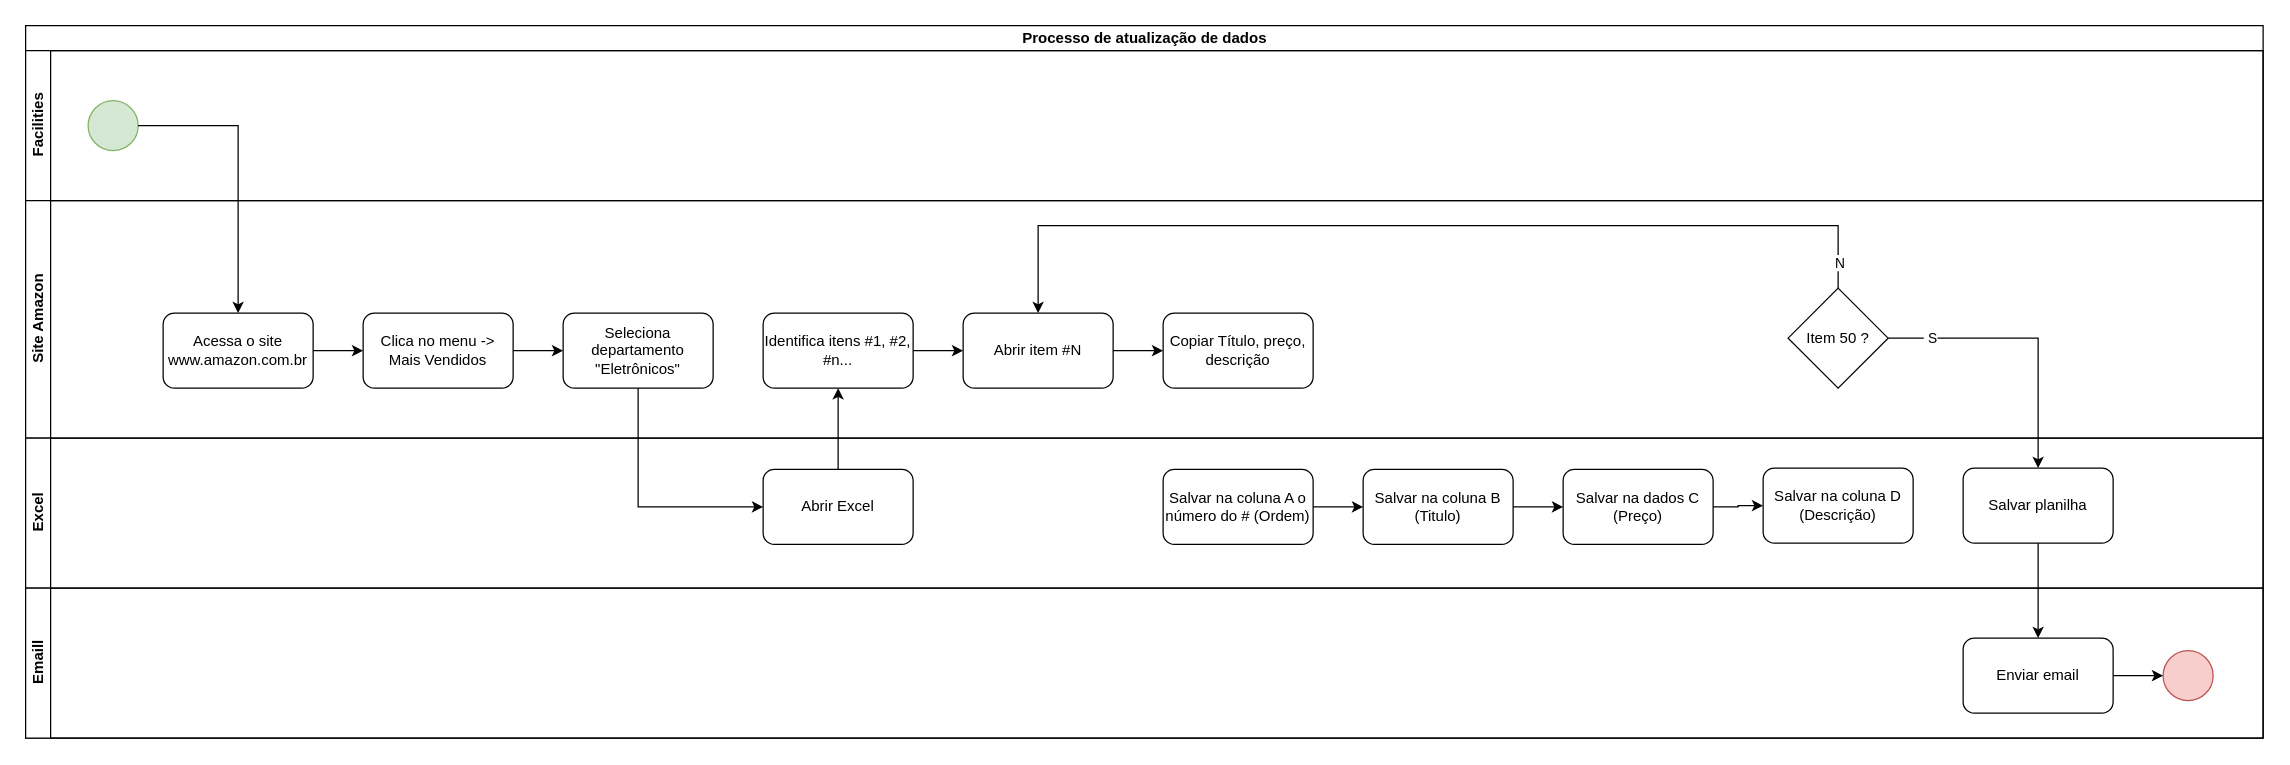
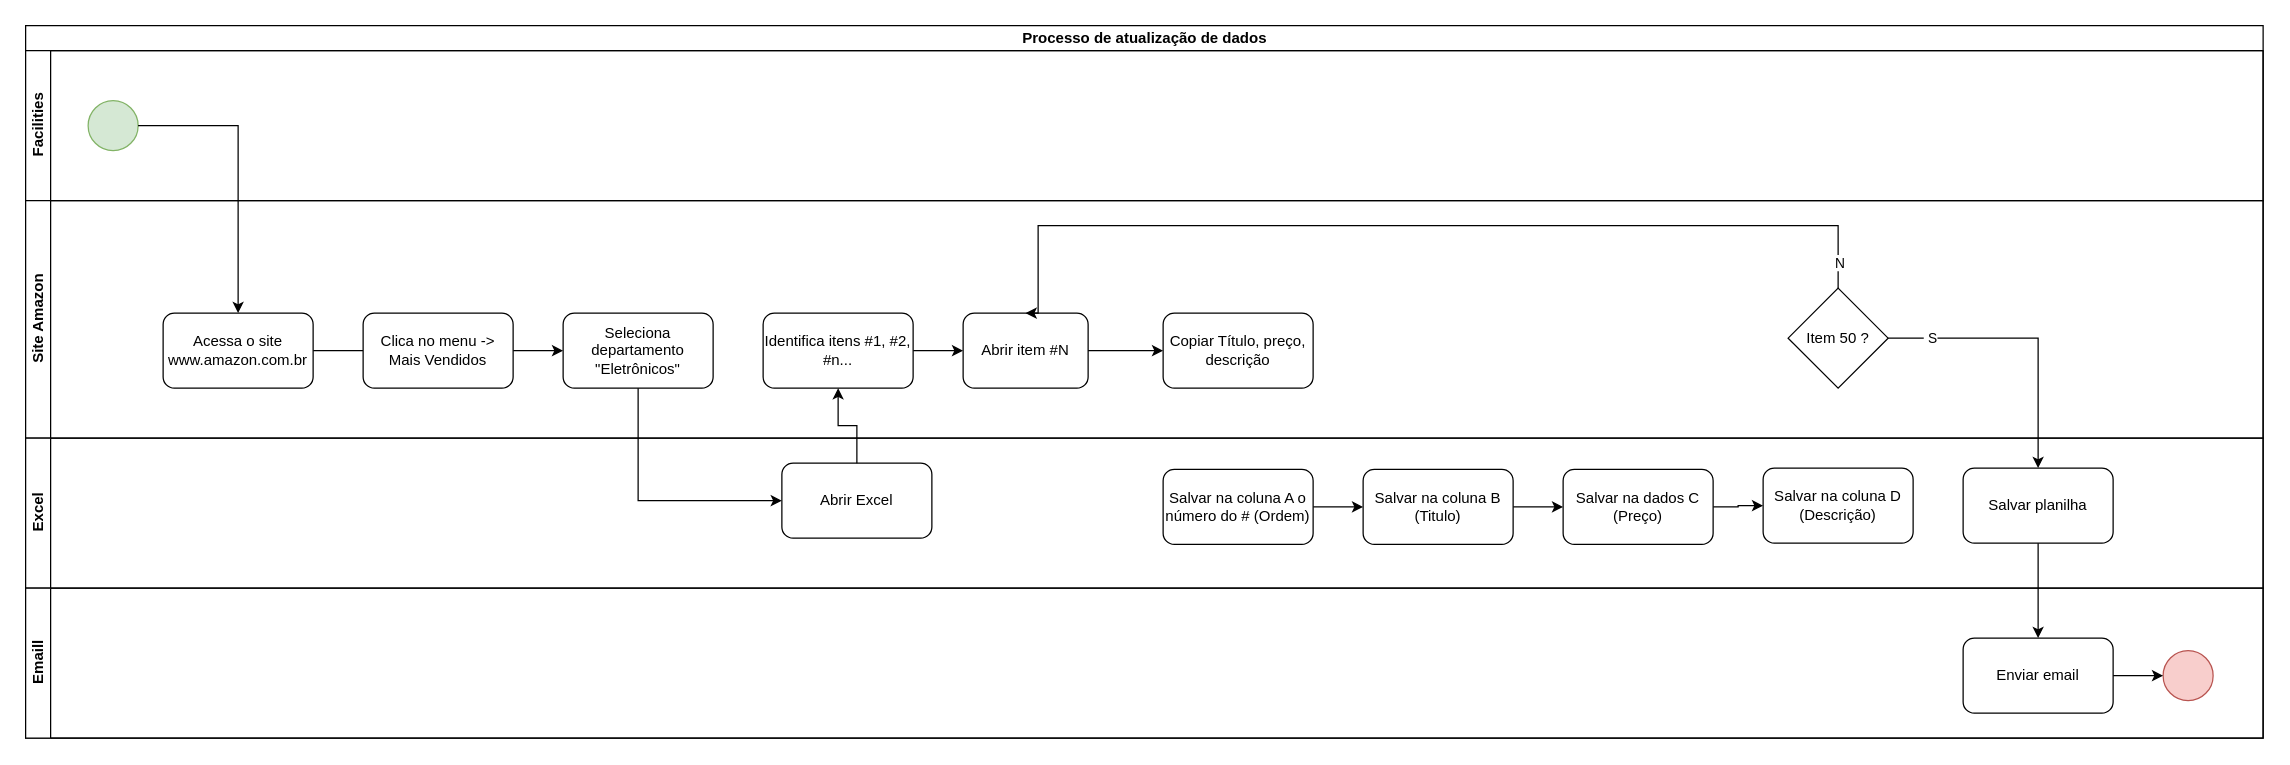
edge "Acessa o site www.amazon.com.br" -> "Clica no menu -> Mais Vendidos": arrowhead classic -> none
node "Abrir item #N": size 150x75 -> 125x75
node "Abrir Excel": moved (838, 507) -> (857, 501)
